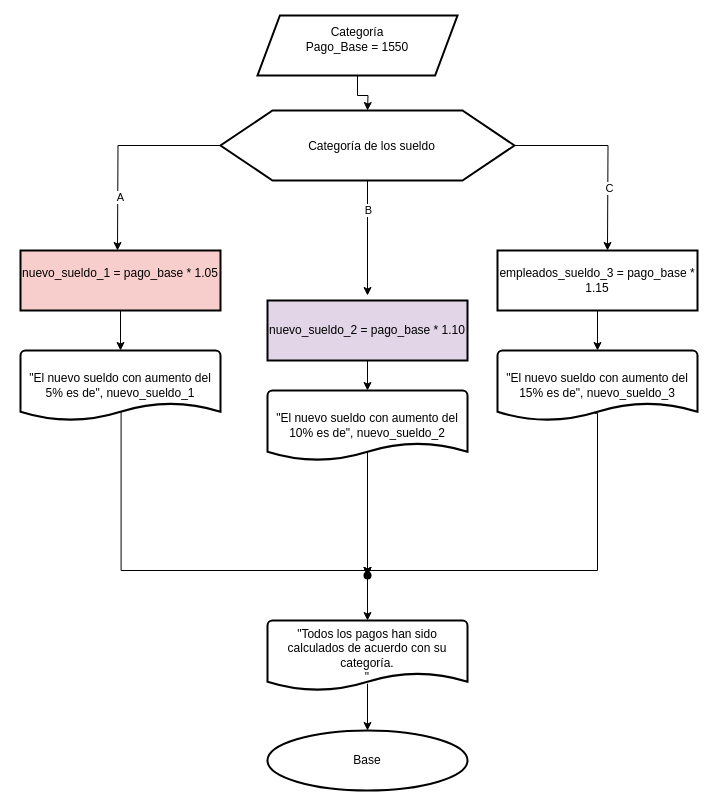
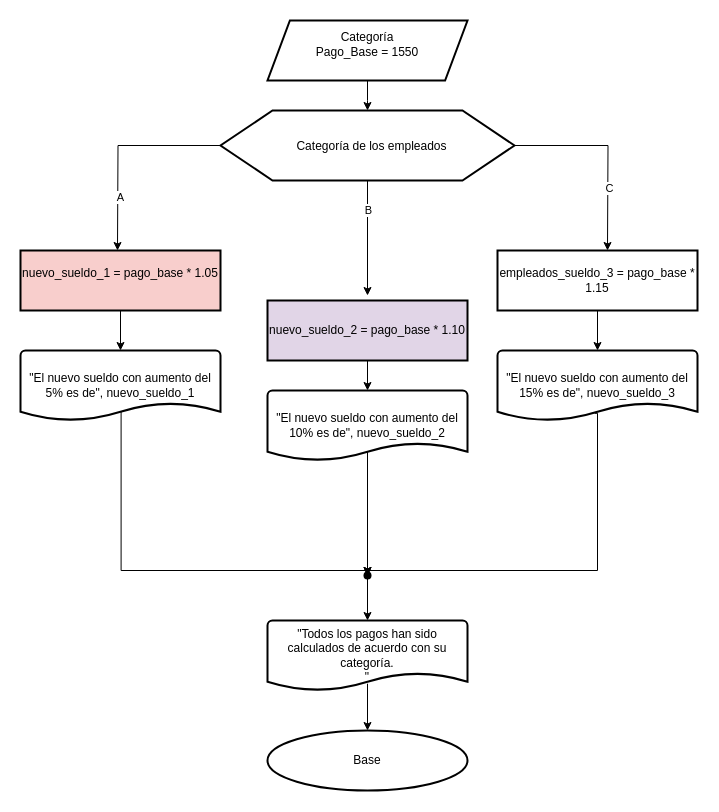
node "Categoría Pago_Base = 1550": moved (358, 46) -> (368, 51)
node "Categoría de los sueldo": label "Categoría de los sueldo" -> "Categoría de los empleados"
